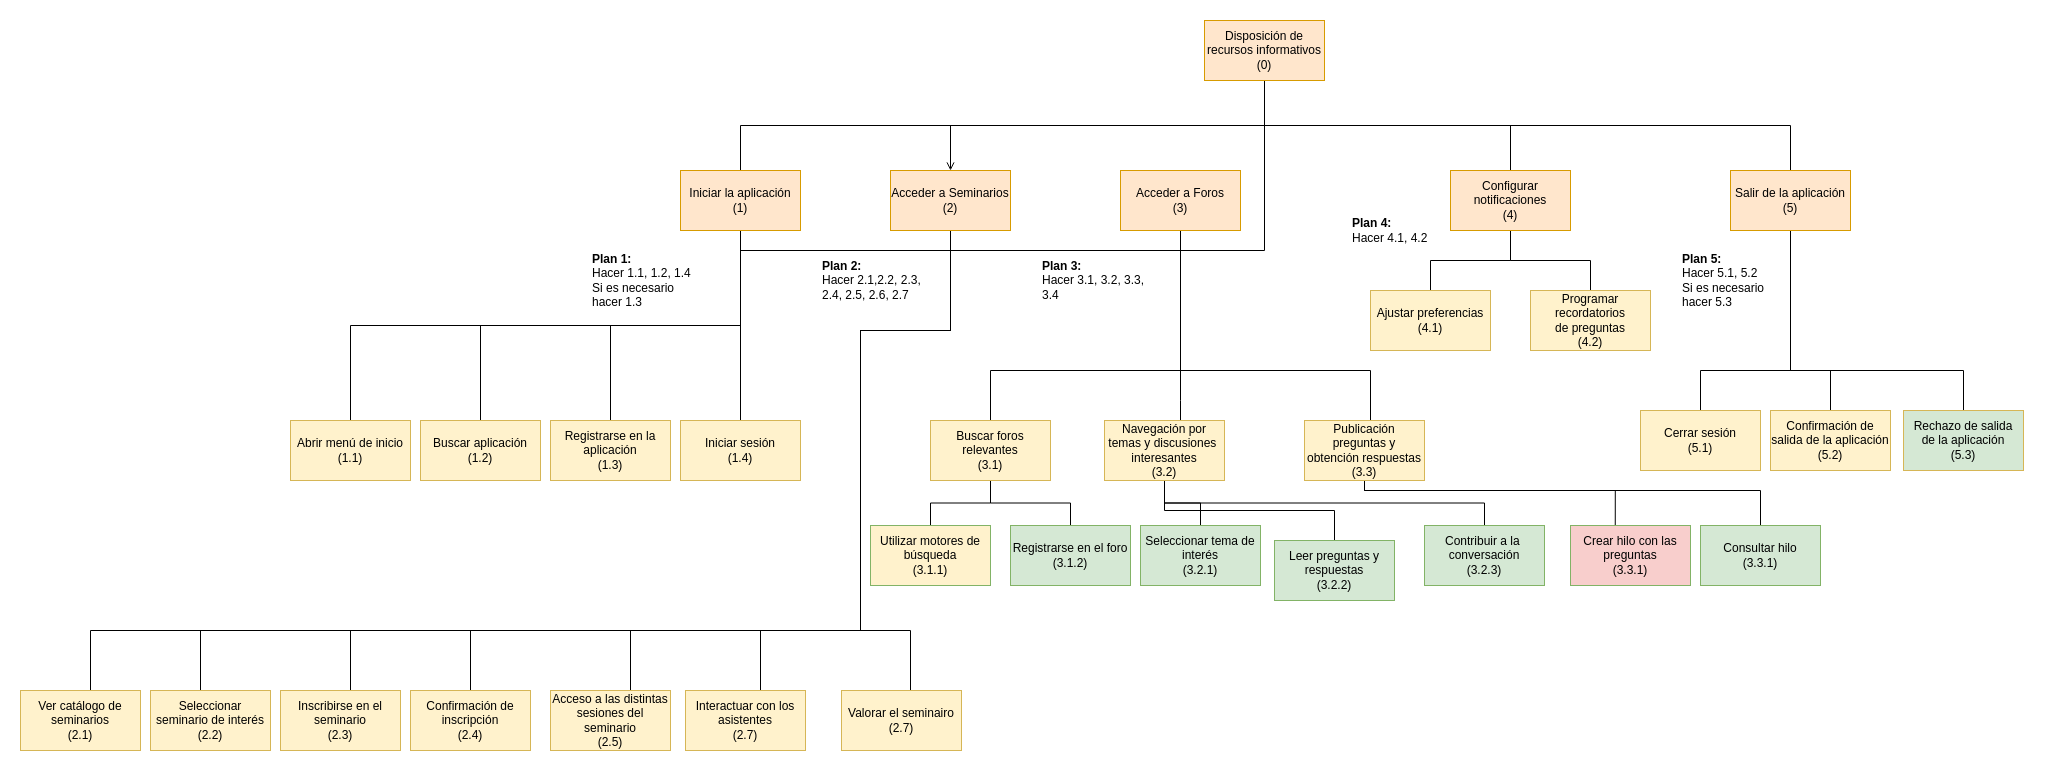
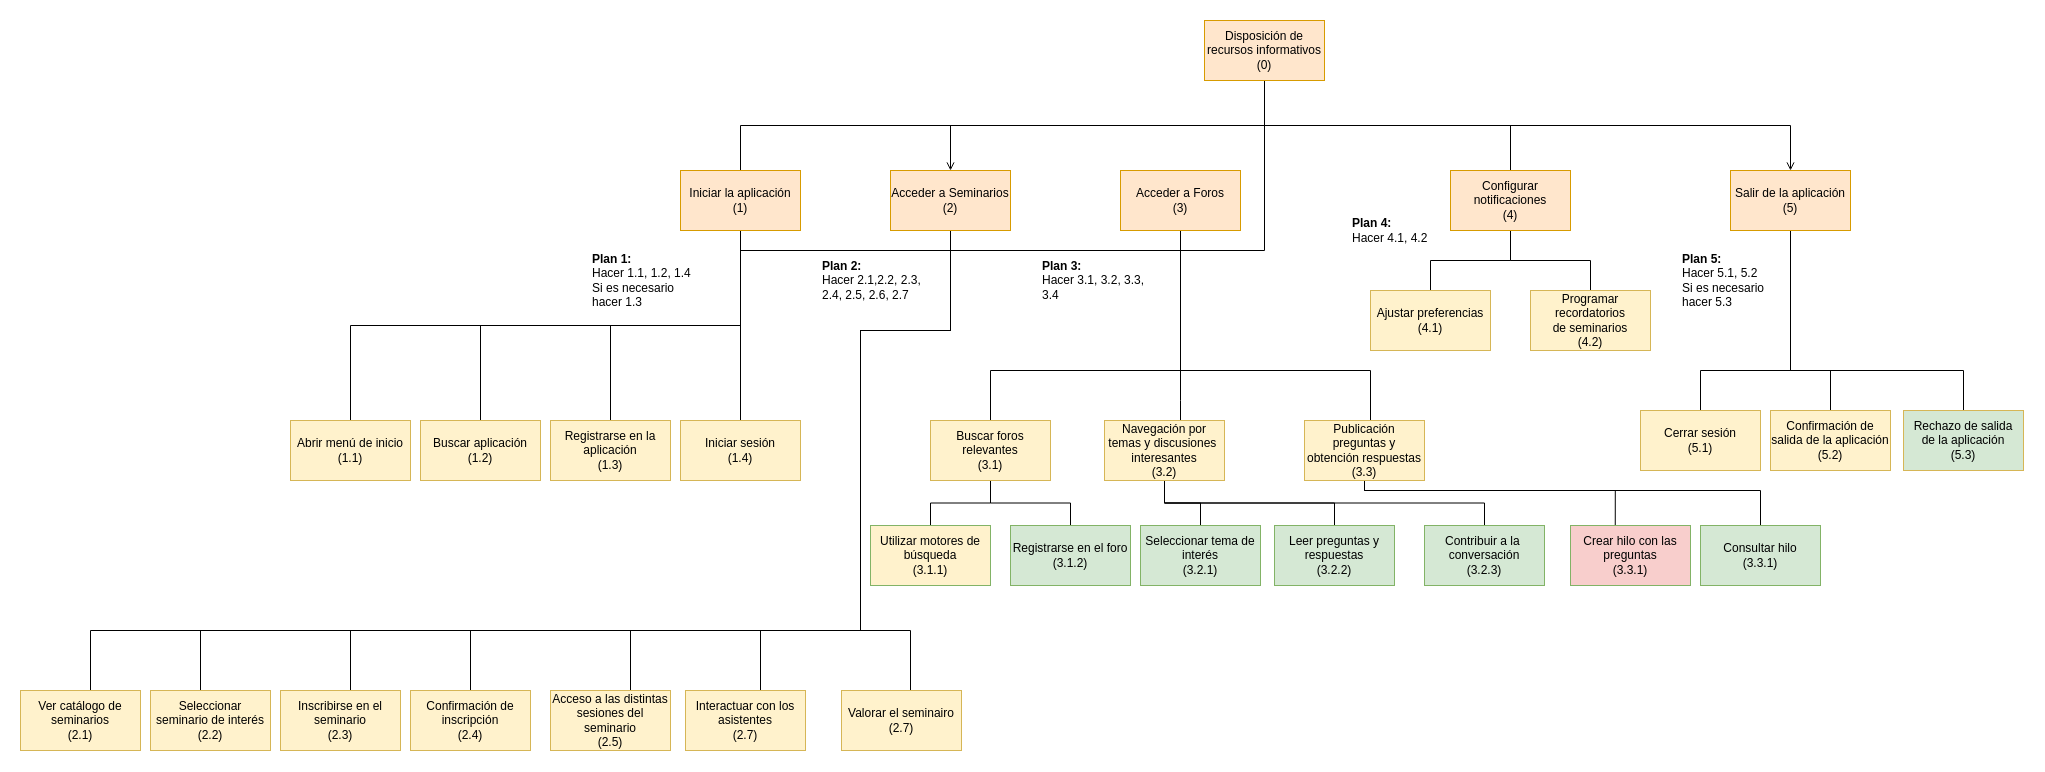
edge "Disposición de recursos informativos (0)" -- "Salir de la aplicación (5)": arrowhead none -> open
node "Programar recordatorios de preguntas (4.2)": label "Programar recordatorios de preguntas (4.2)" -> "Programar recordatorios de seminarios (4.2)"
node "Leer preguntas y respuestas (3.2.2)": moved (1335, 571) -> (1335, 556)
